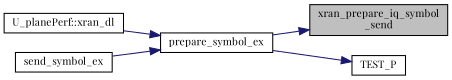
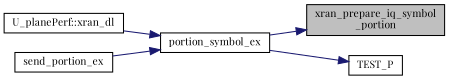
node "xran_prepare_iq_symbol _send": label "xran_prepare_iq_symbol _send" -> "xran_prepare_iq_symbol _portion"
node "prepare_symbol_ex": label "prepare_symbol_ex" -> "portion_symbol_ex"
node "send_symbol_ex": label "send_symbol_ex" -> "send_portion_ex"
